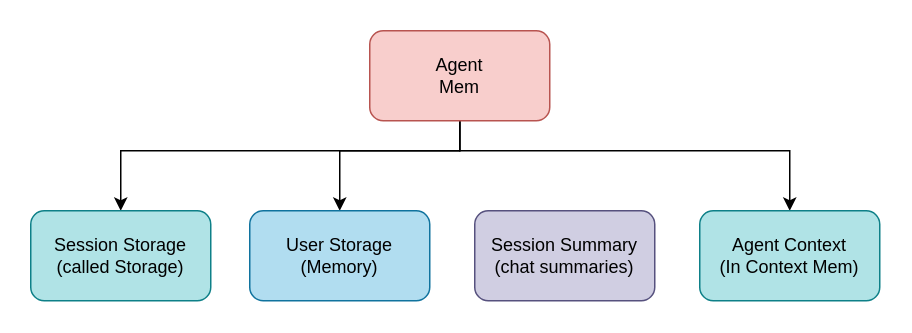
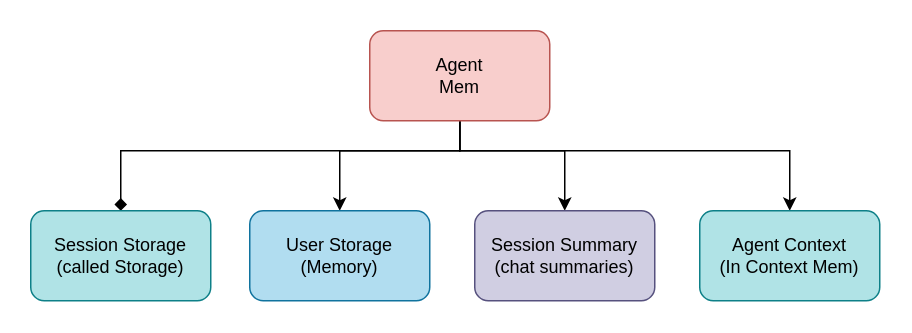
edge "Agent Mem" -> "Session Summary (chat summaries)": added
edge "Agent Mem" -> "Session Storage (called Storage)": arrowhead classic -> diamond
